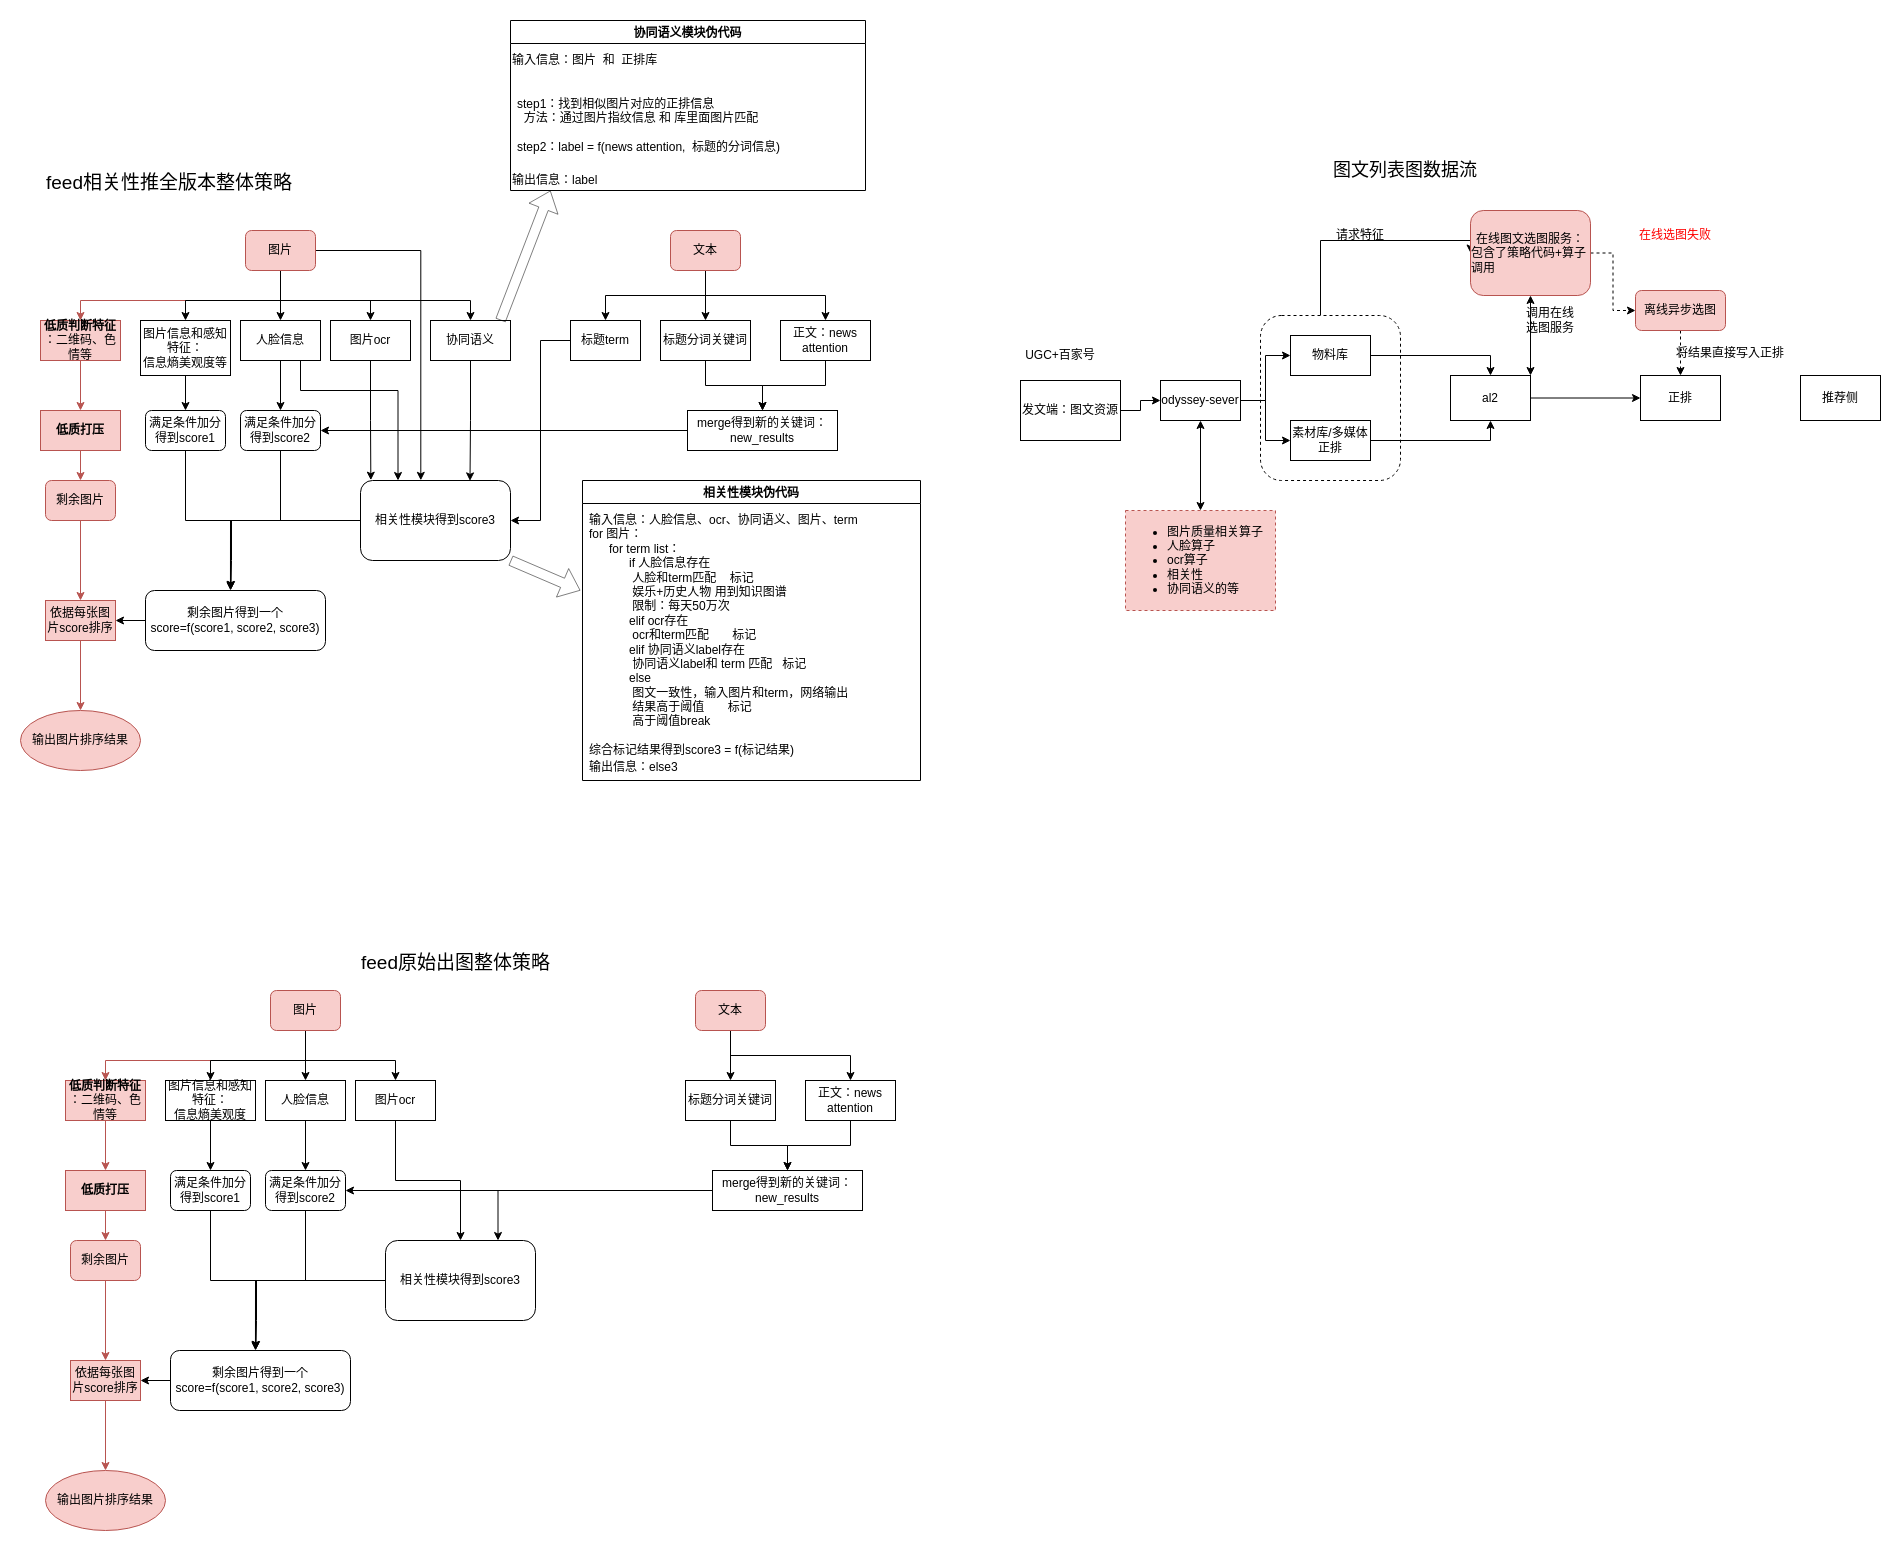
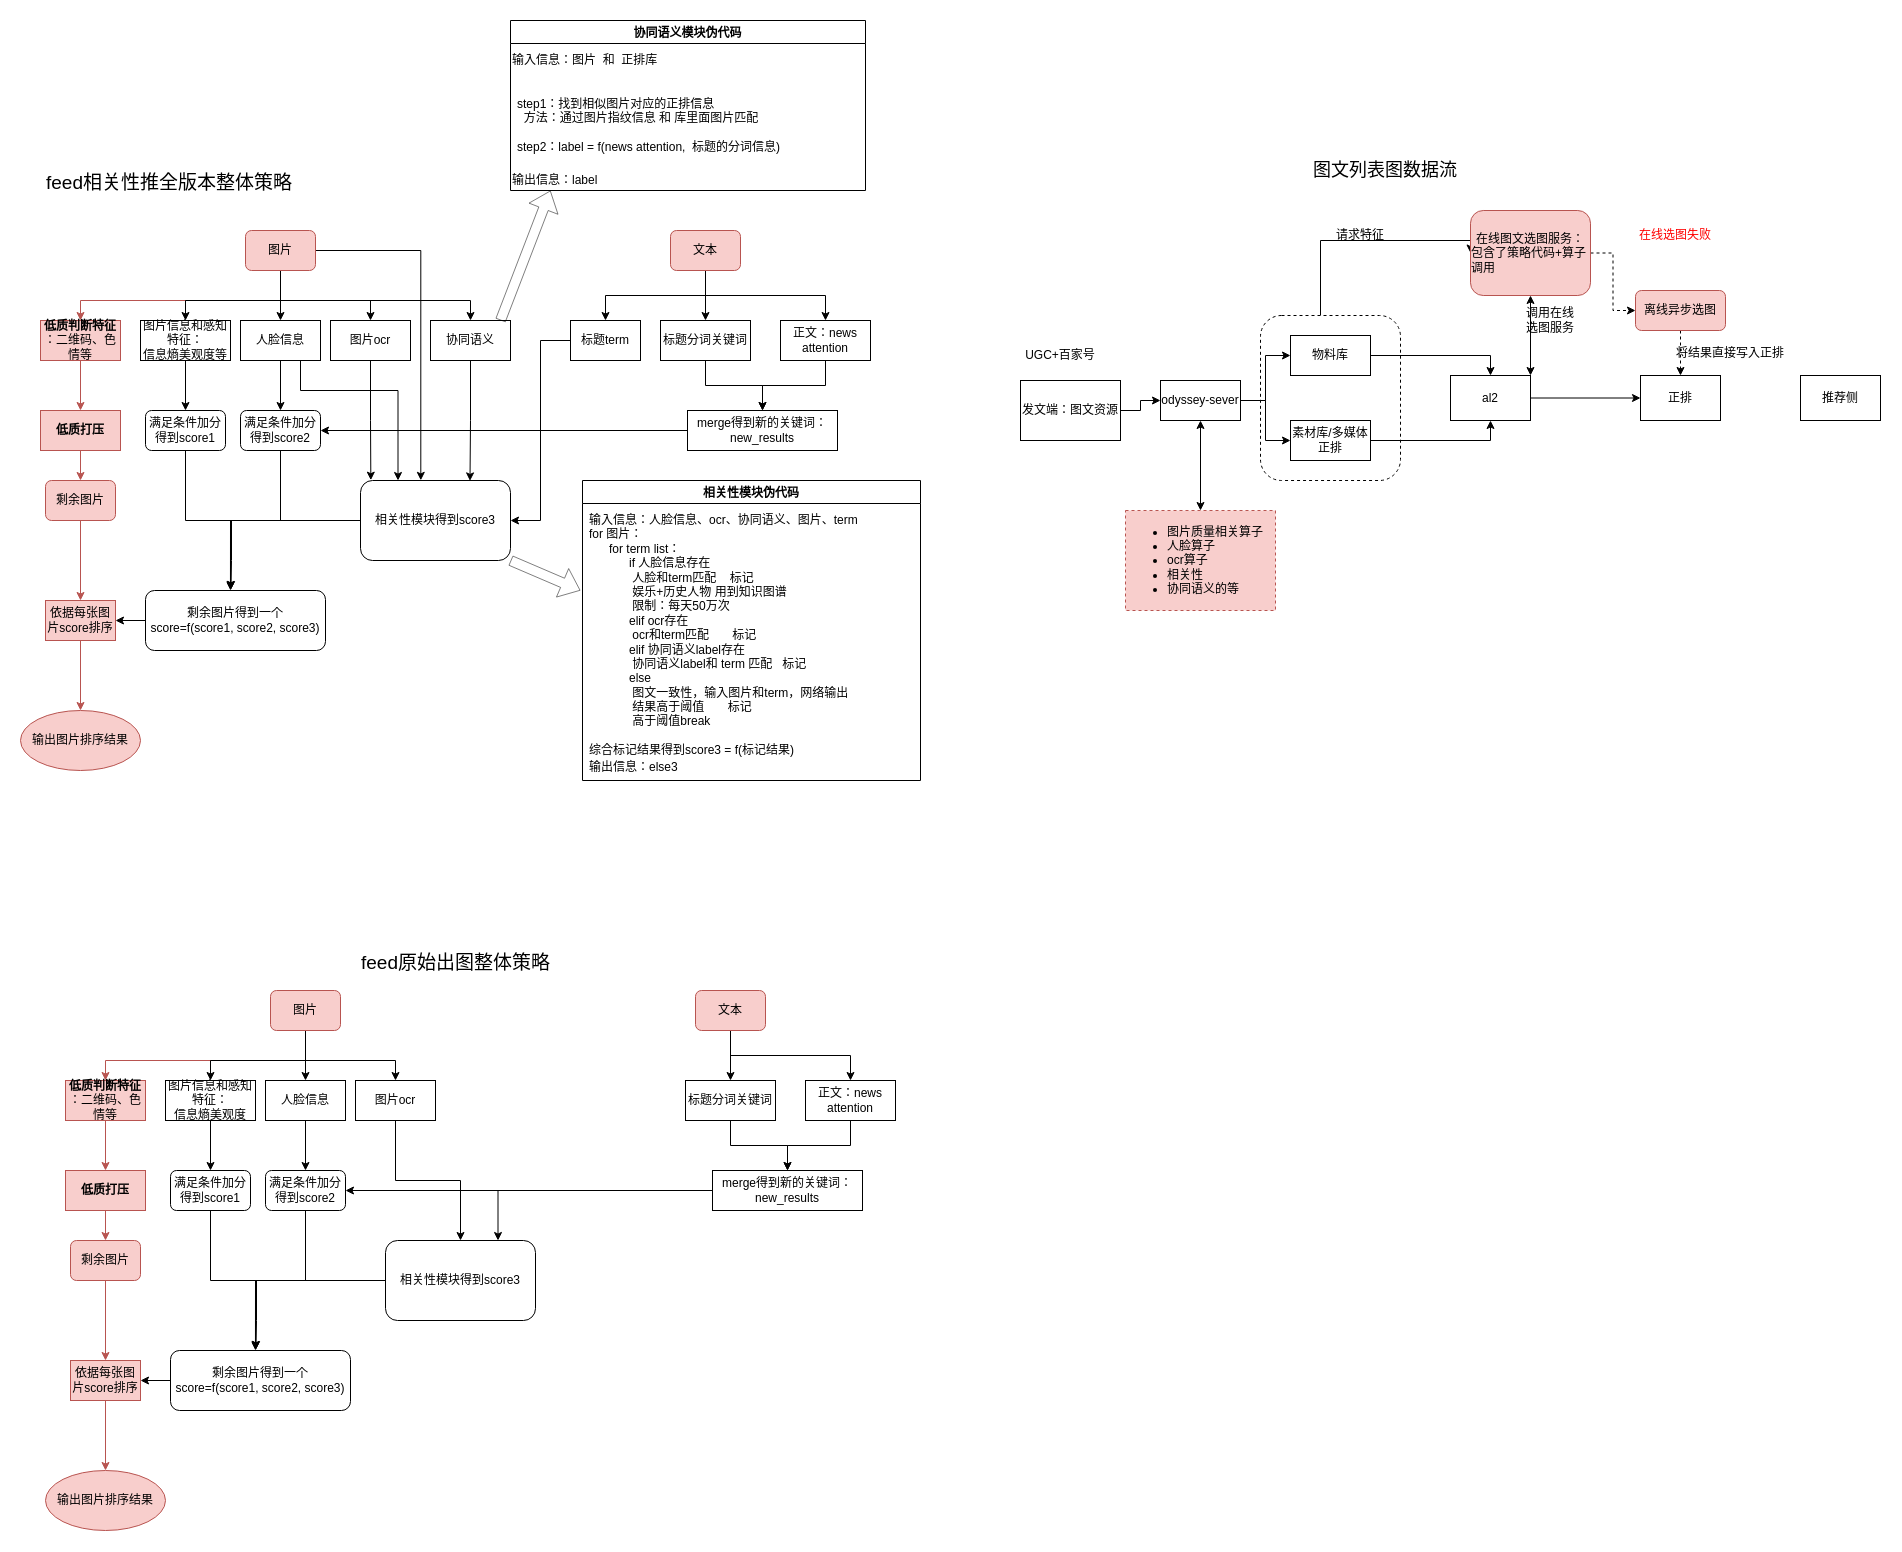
node "图文列表图数据流": moved (1406, 171) -> (1386, 171)
node "图片信息和感知特征： 信息熵美观度等": size 90x55 -> 90x40
